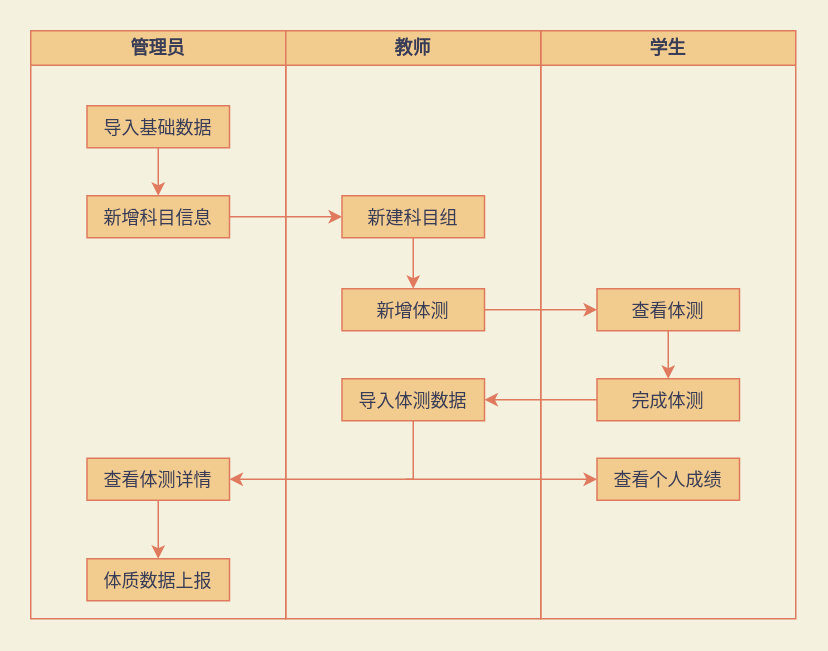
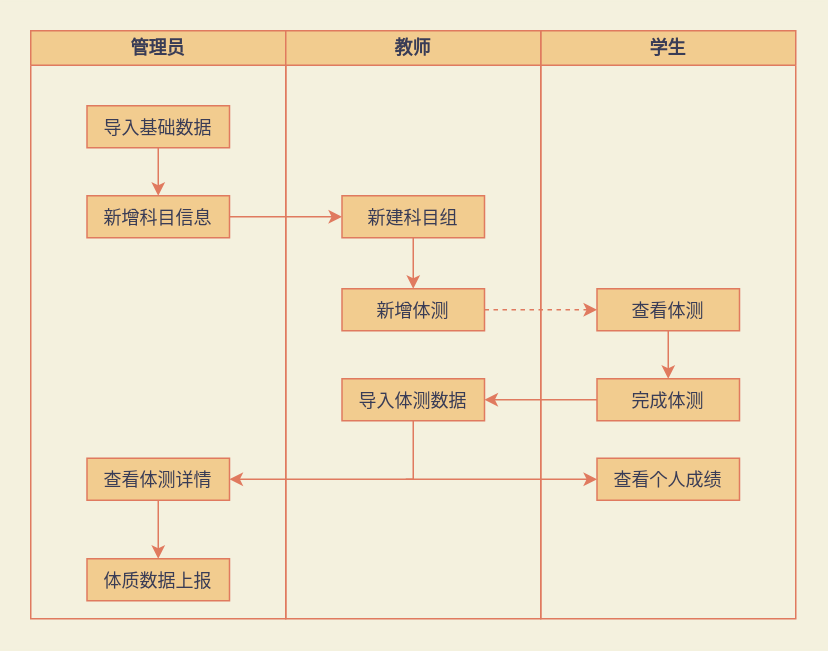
edge "新增体测" -> "查看体测": style solid -> dashed
